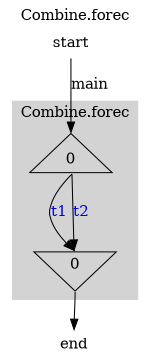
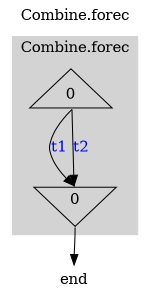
node "start": removed
